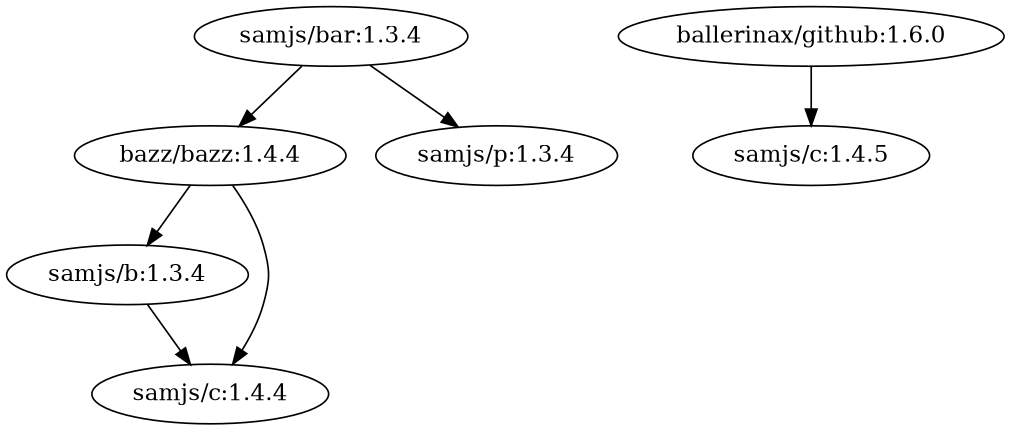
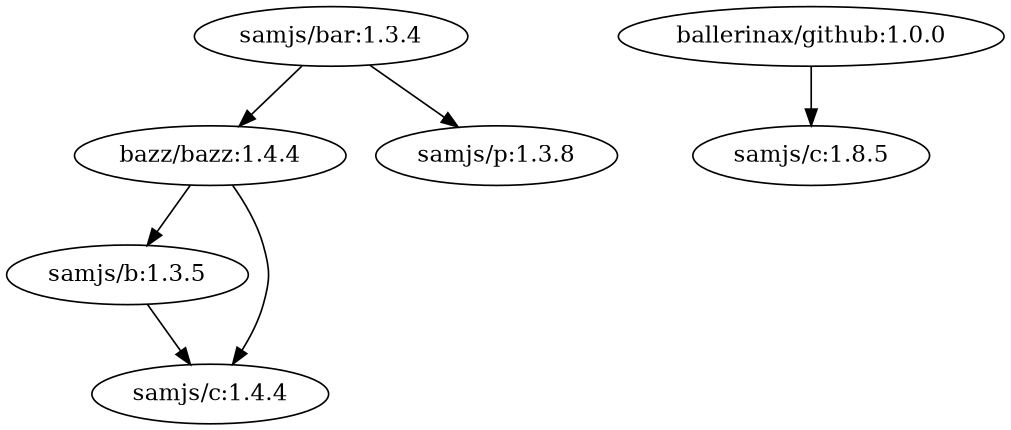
node "ballerinax/github:1.6.0": label "ballerinax/github:1.6.0" -> "ballerinax/github:1.0.0"
node "samjs/p:1.3.4": label "samjs/p:1.3.4" -> "samjs/p:1.3.8"
node "samjs/c:1.4.5": label "samjs/c:1.4.5" -> "samjs/c:1.8.5"
node "samjs/b:1.3.4": label "samjs/b:1.3.4" -> "samjs/b:1.3.5"
